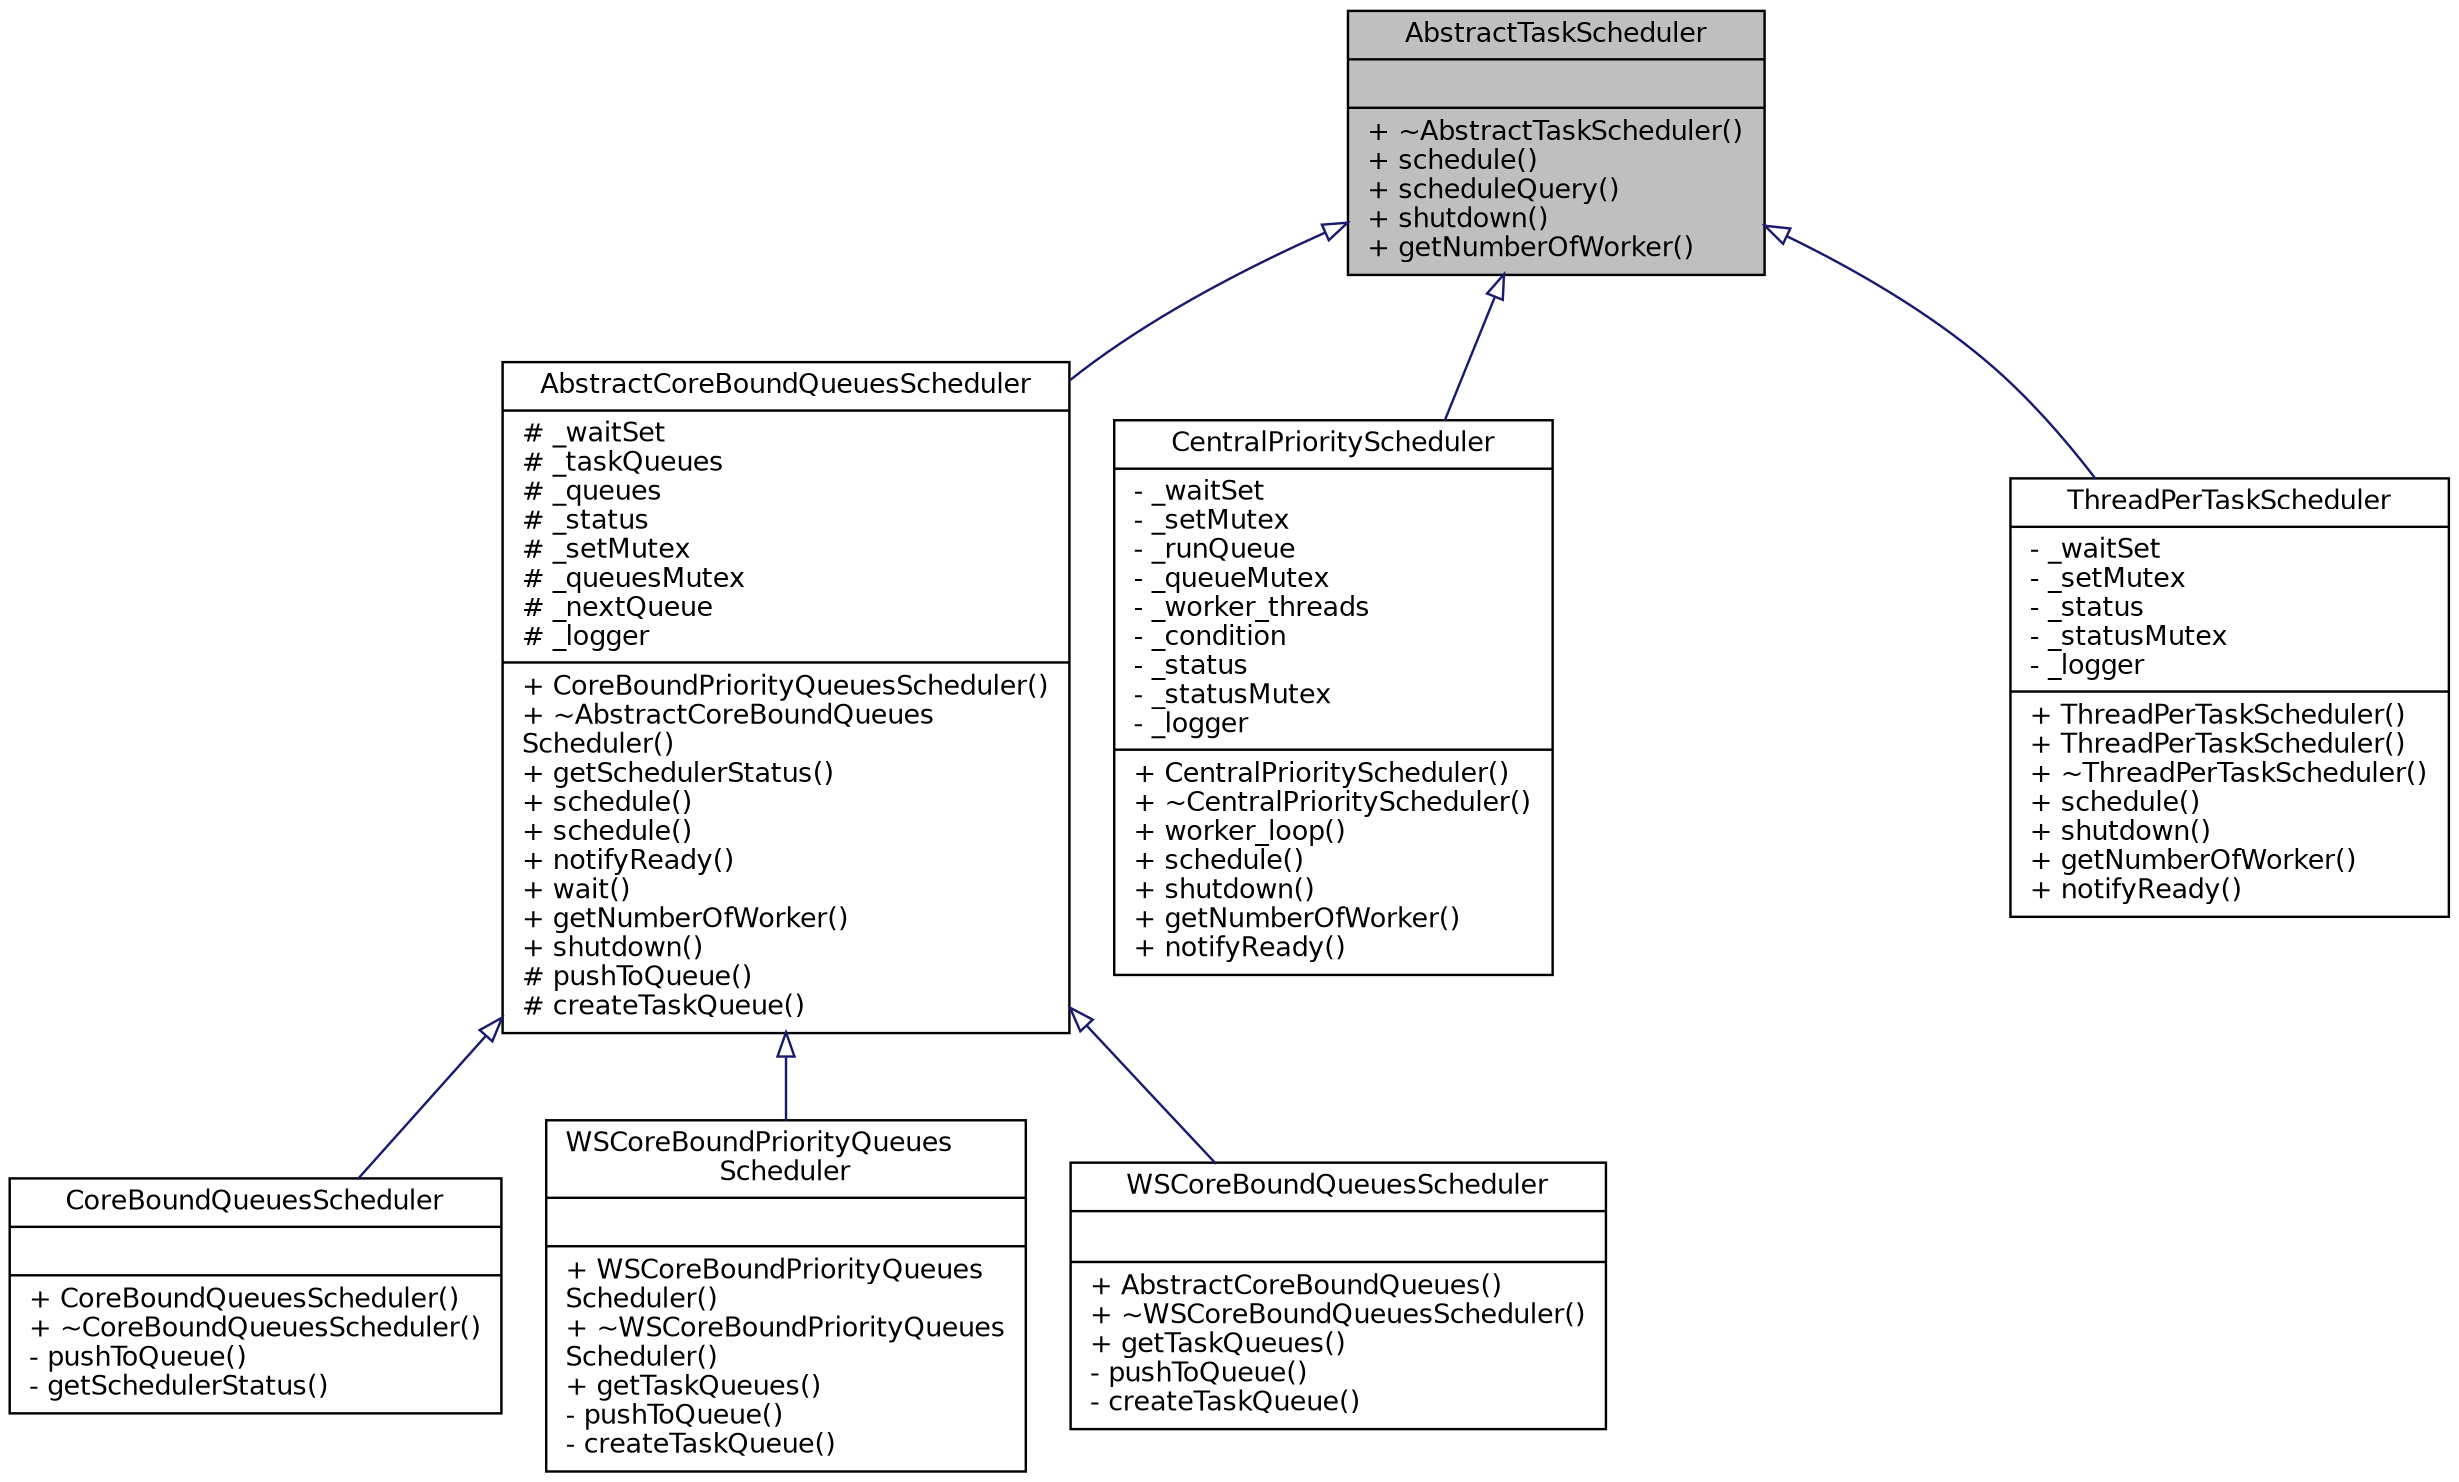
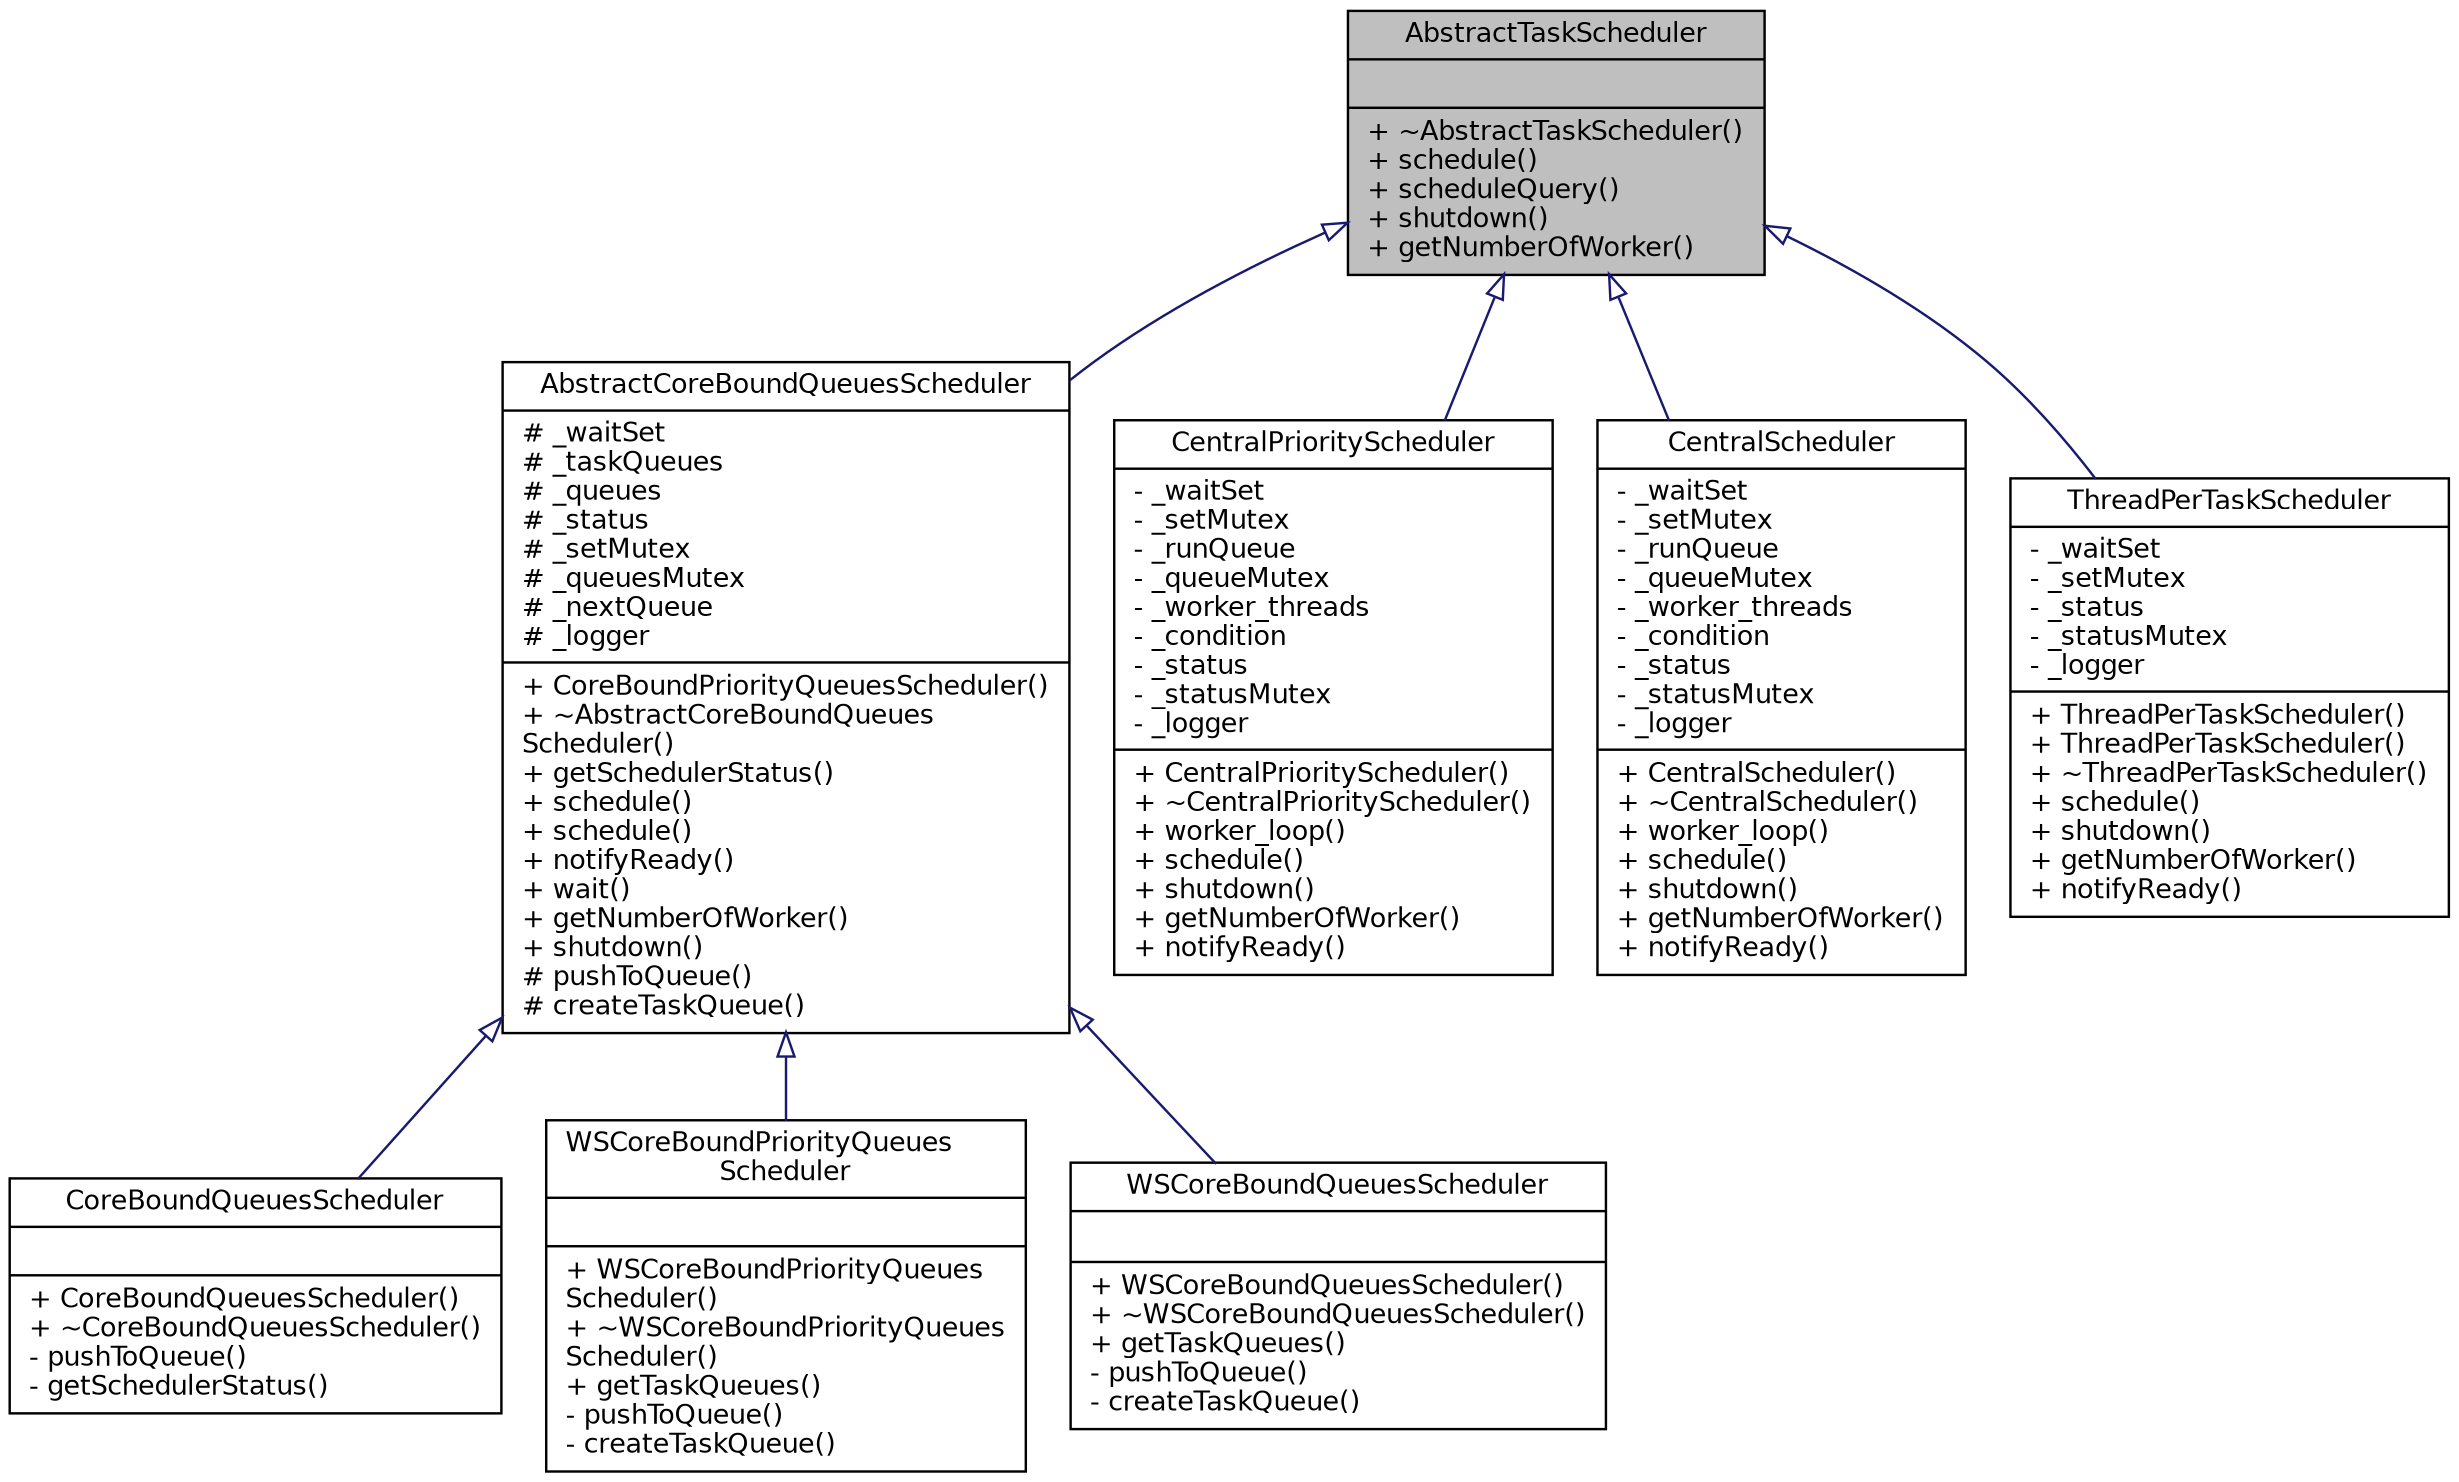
node "CentralScheduler": added
node "WSCoreBoundQueuesScheduler": text "+ AbstractCoreBoundQueues()" -> "+ WSCoreBoundQueuesScheduler()"
